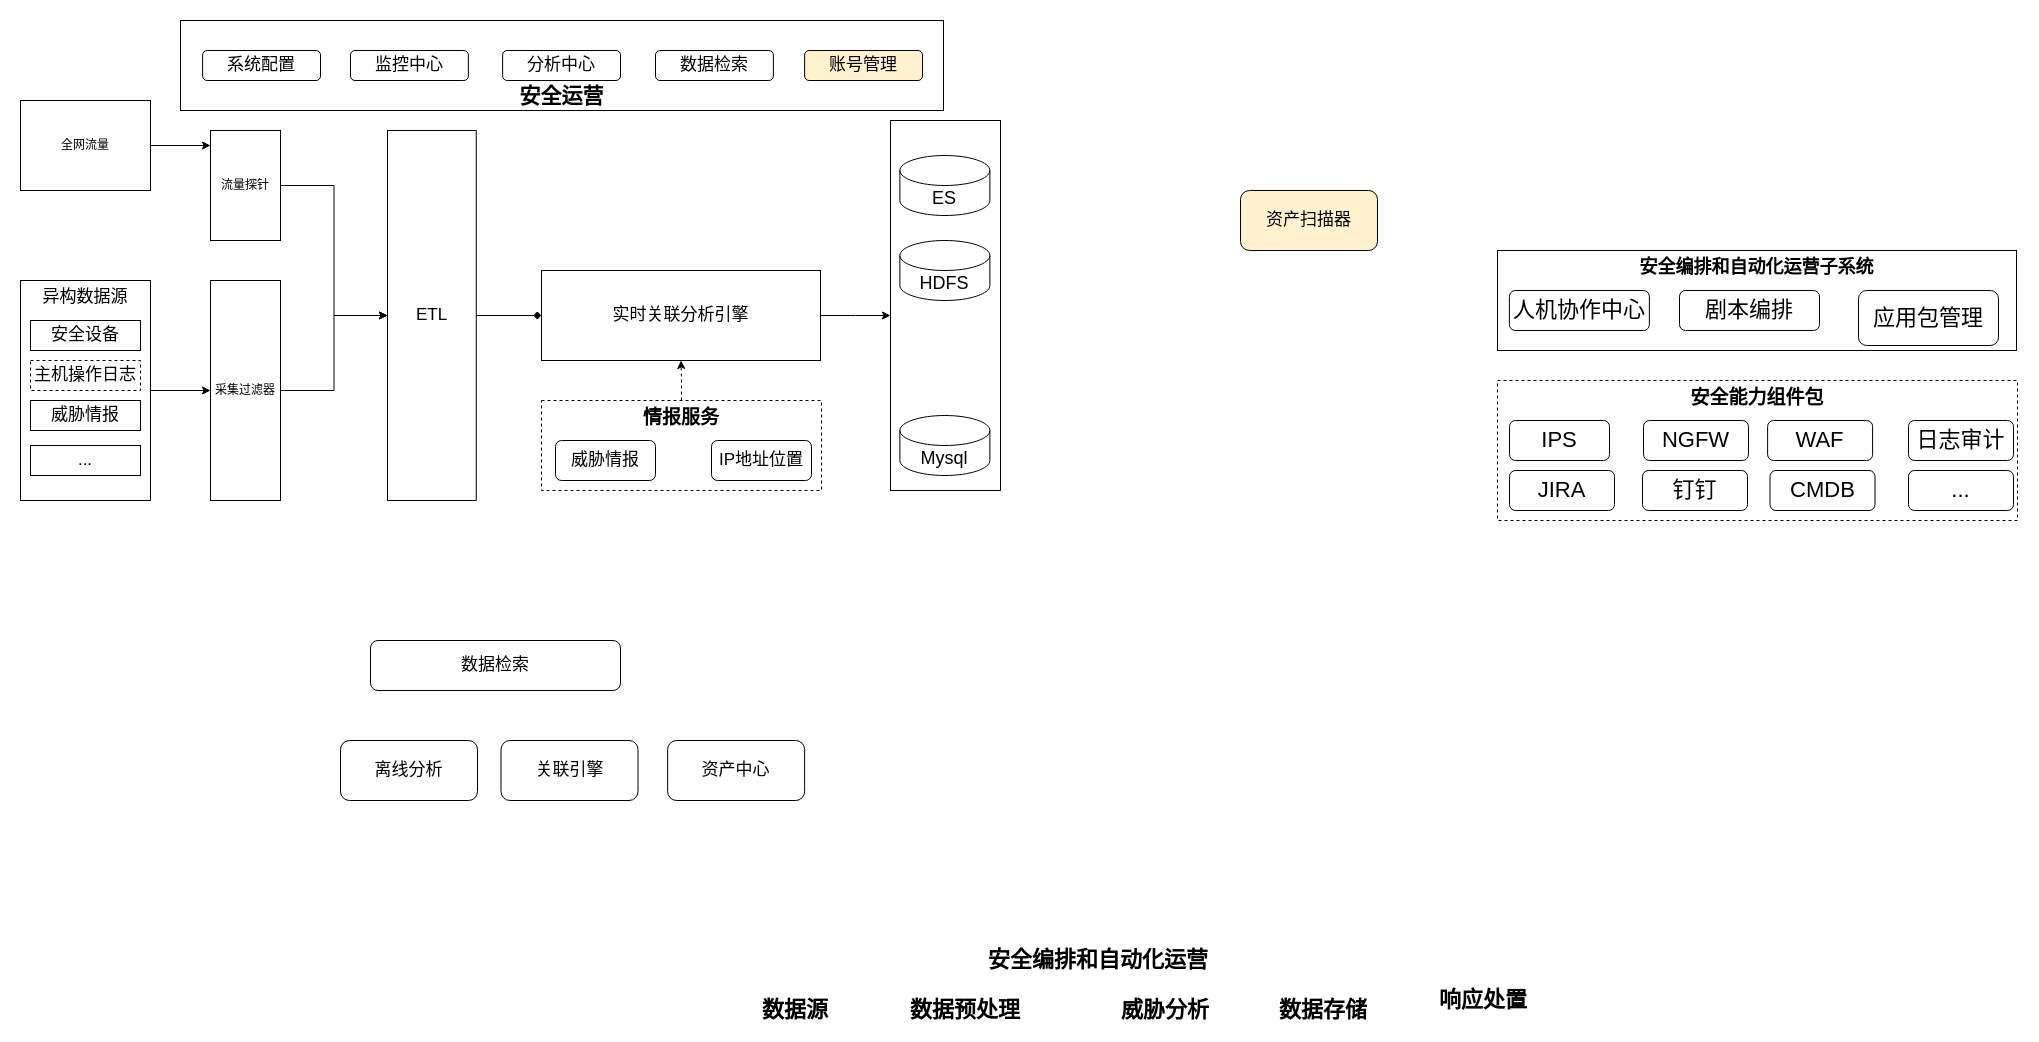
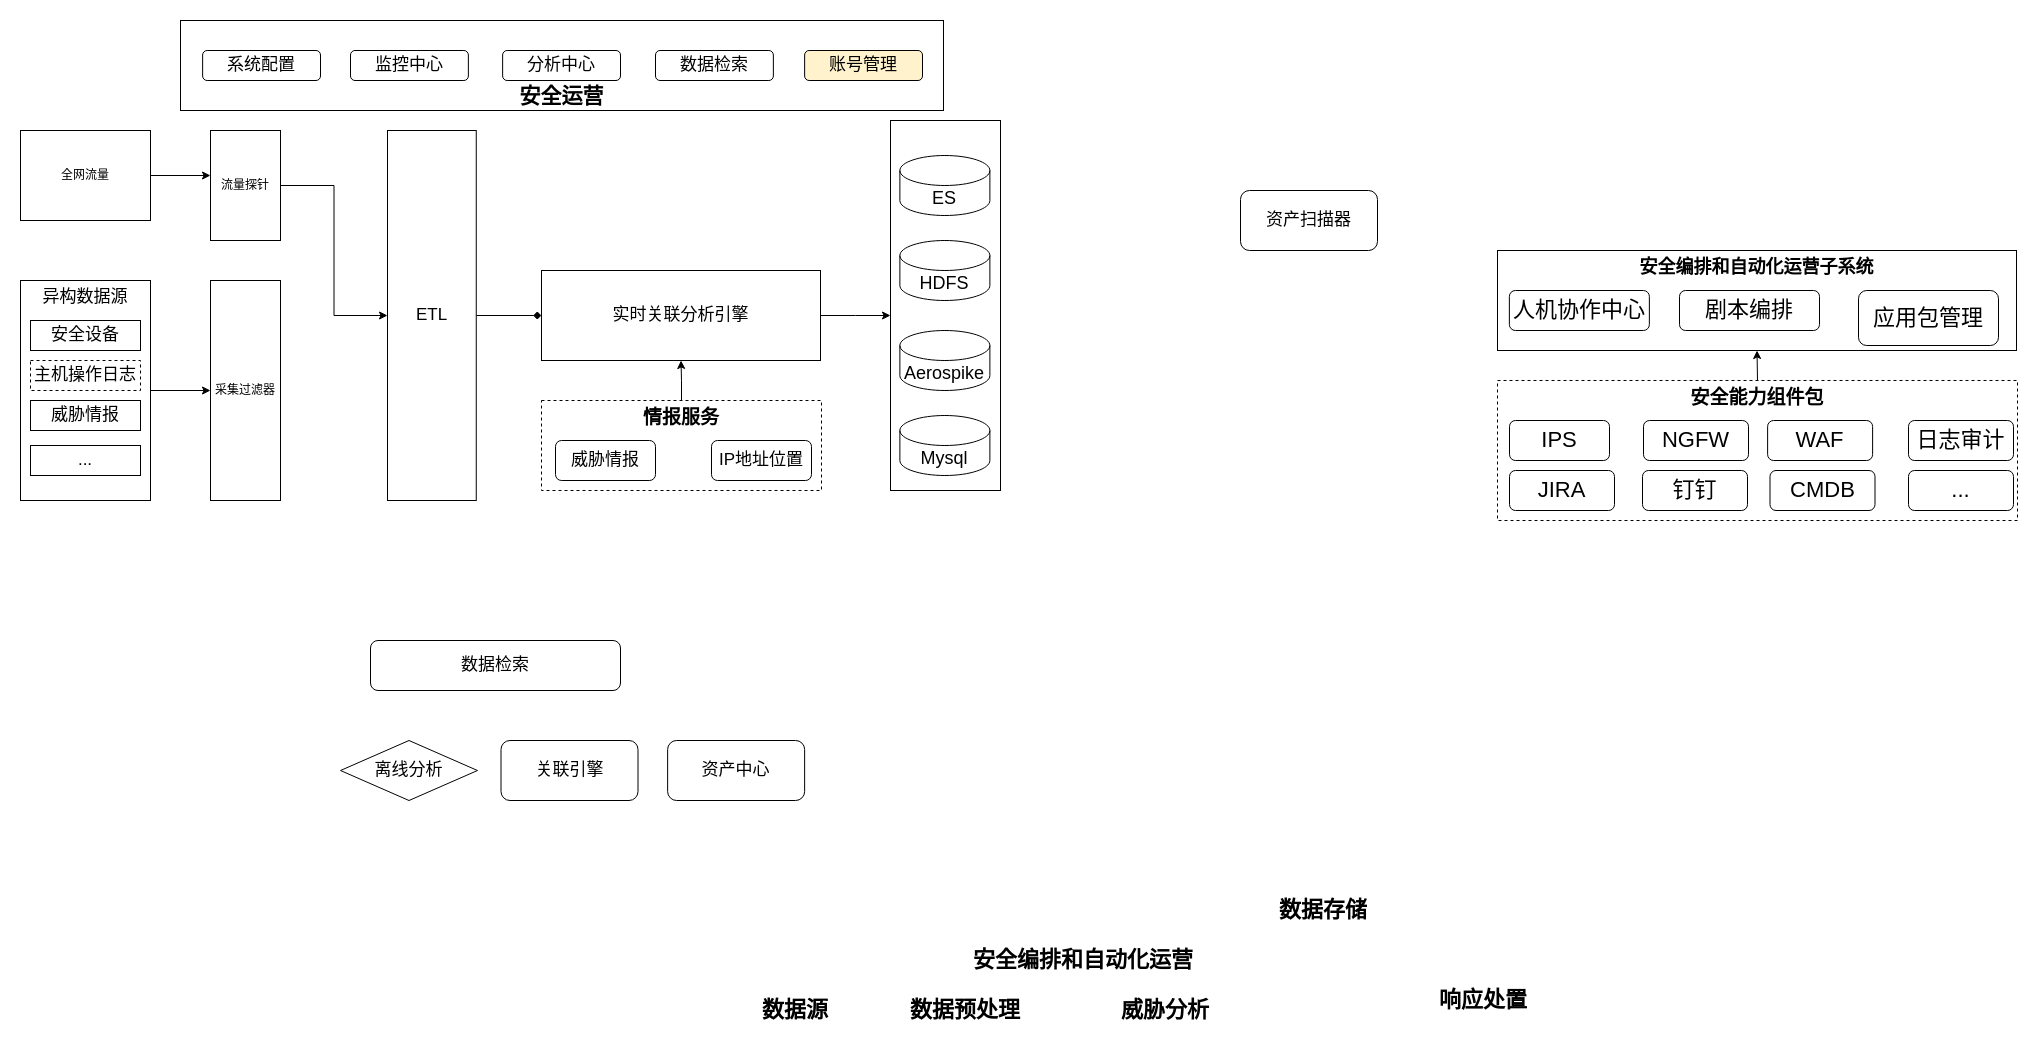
node "全网流量": moved (86, 146) -> (86, 176)
node "资产扫描器": fillcolor #fff2cc -> #ffffff
node "Aerospike": added
edge "安全能力组件包" -> "安全编排和自动化运营子系统": added
edge "采集过滤器" -> "ETL": removed
edge "情报服务" -> "实时关联分析引擎": style dashed -> solid
node "离线分析": shape rounded rectangle -> diamond
node "安全编排和自动化运营": moved (1099, 961) -> (1084, 961)
node "数据存储": moved (1324, 1011) -> (1324, 911)
